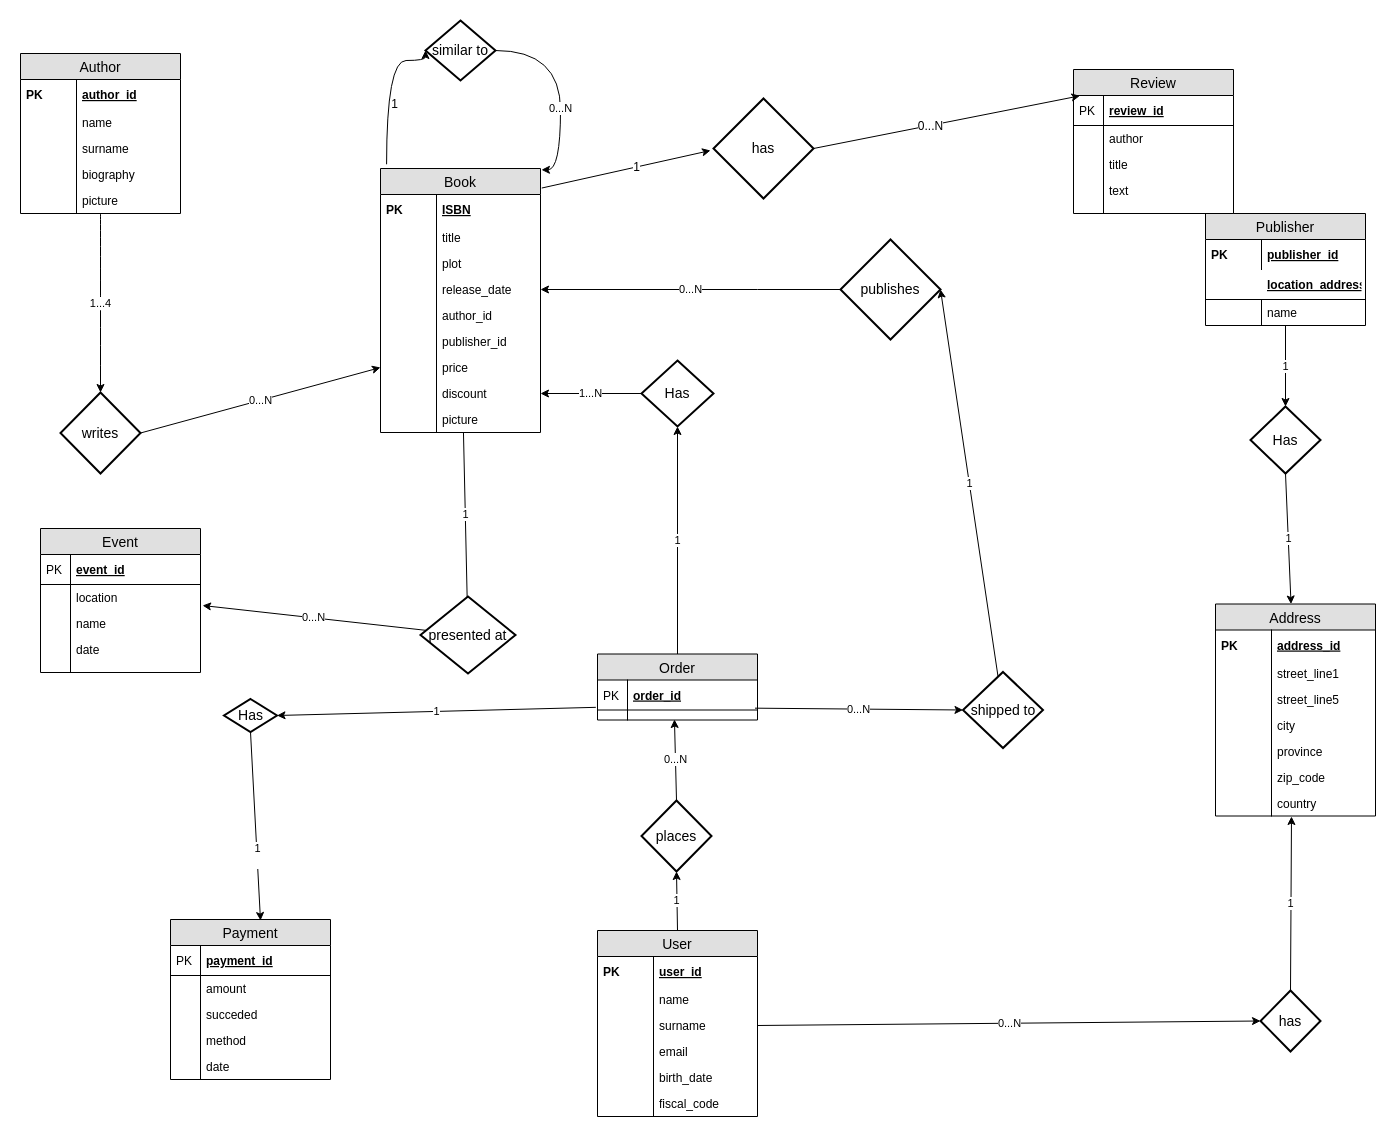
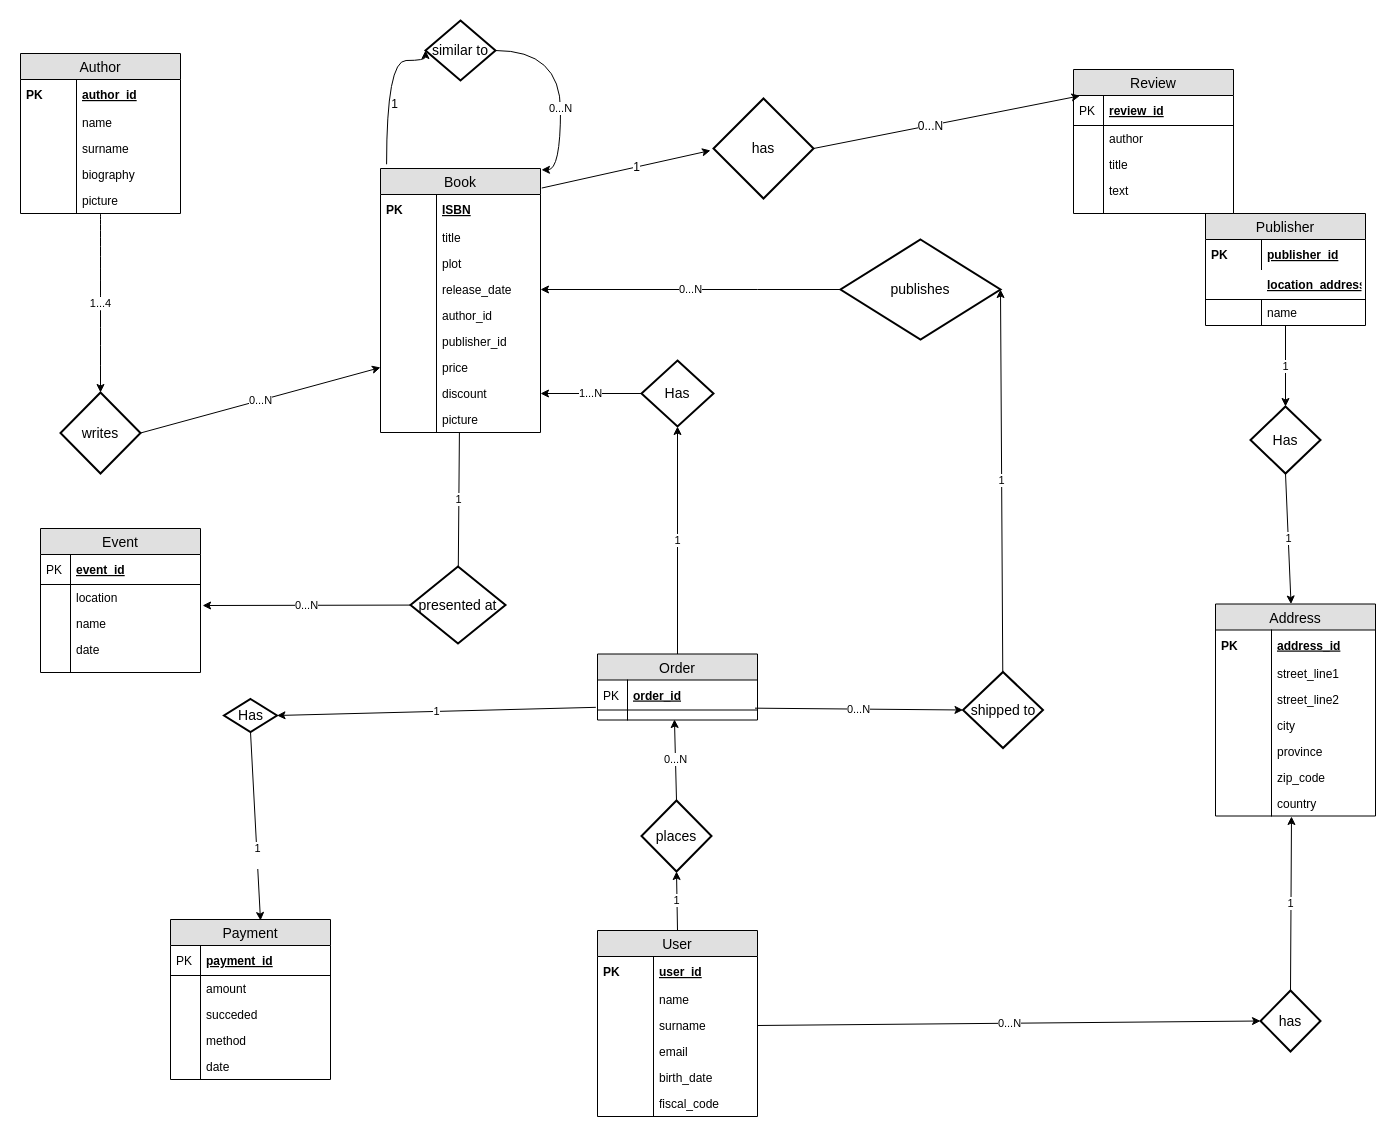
node "publishes": size 100x100 -> 160x100
node "presented at": moved (468, 635) -> (458, 605)
node "street_line5": label "street_line5" -> "street_line2"
